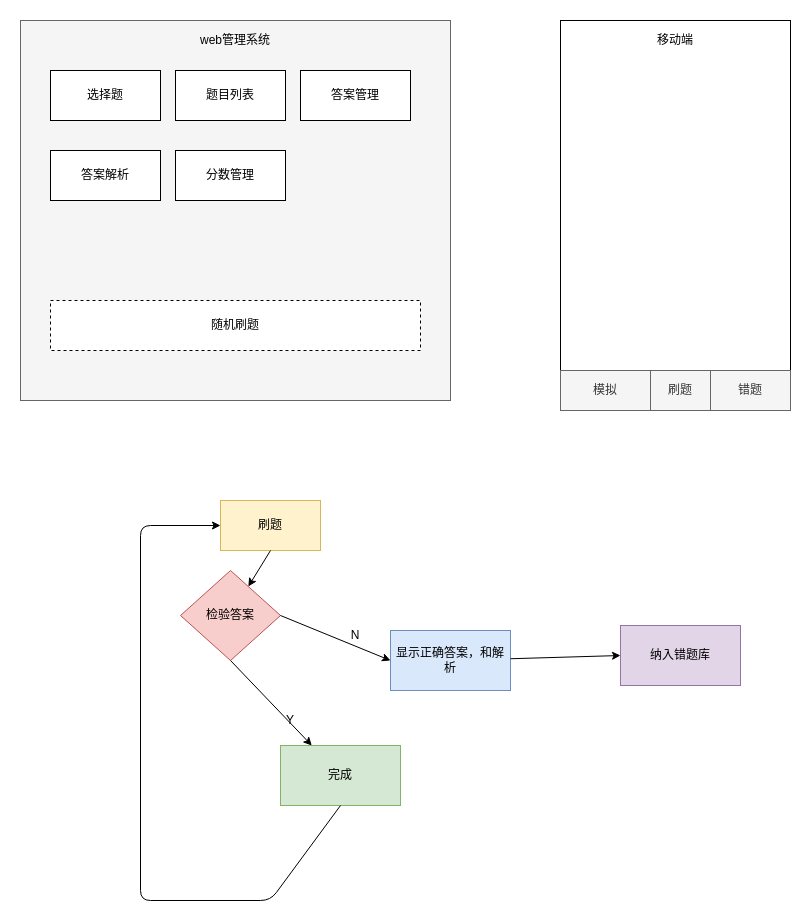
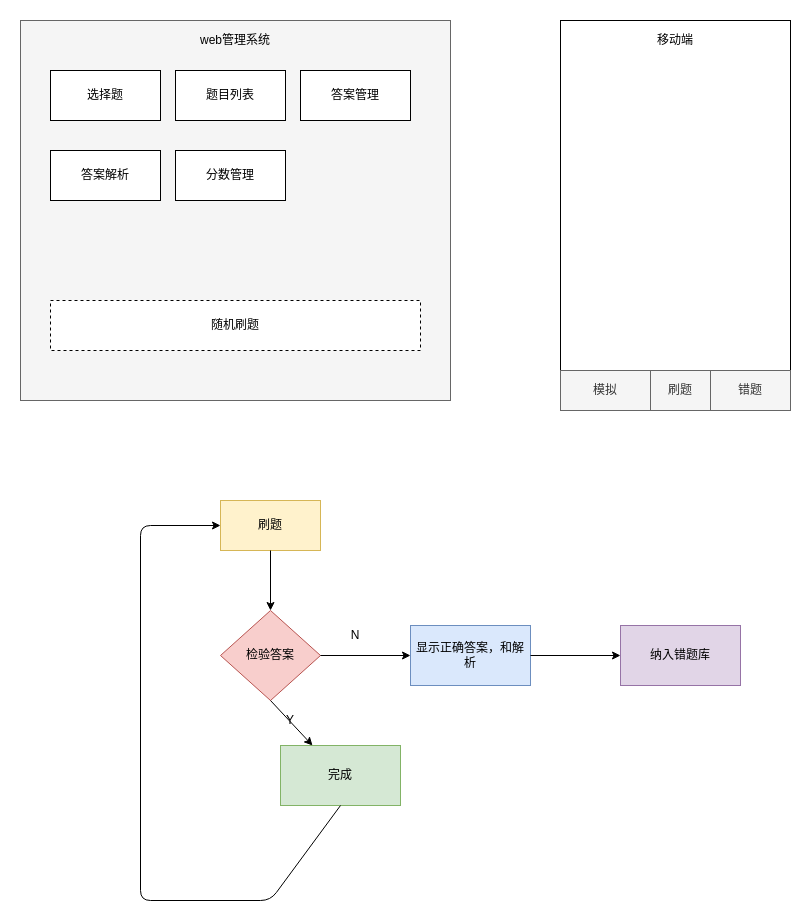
node "检验答案": moved (231, 616) -> (271, 656)
node "显示正确答案，和解析": moved (451, 661) -> (471, 656)
